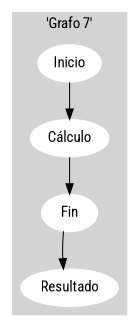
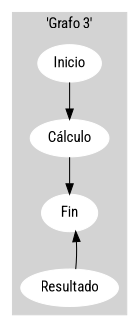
cluster "'Grafo 7'": label "'Grafo 7'" -> "'Grafo 3'"
edge "Fin" -> "Resultado": reversed
